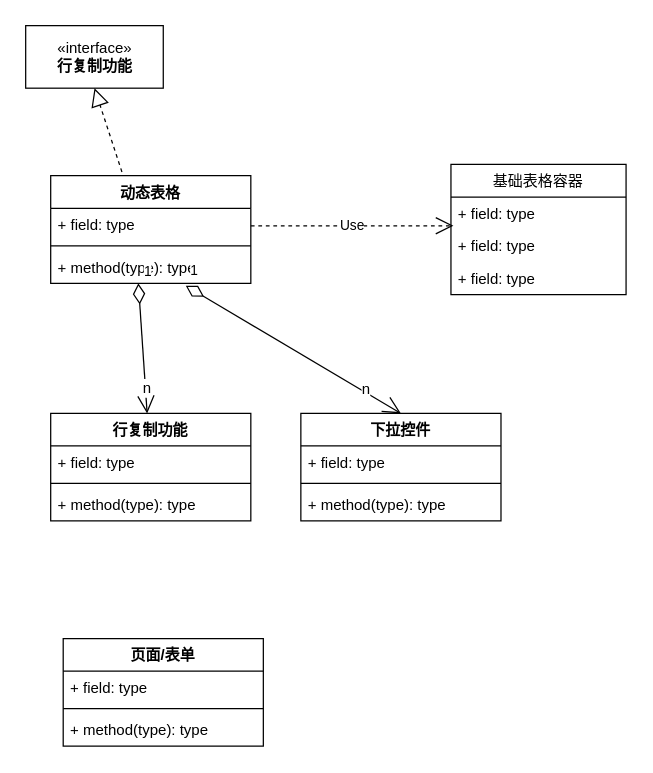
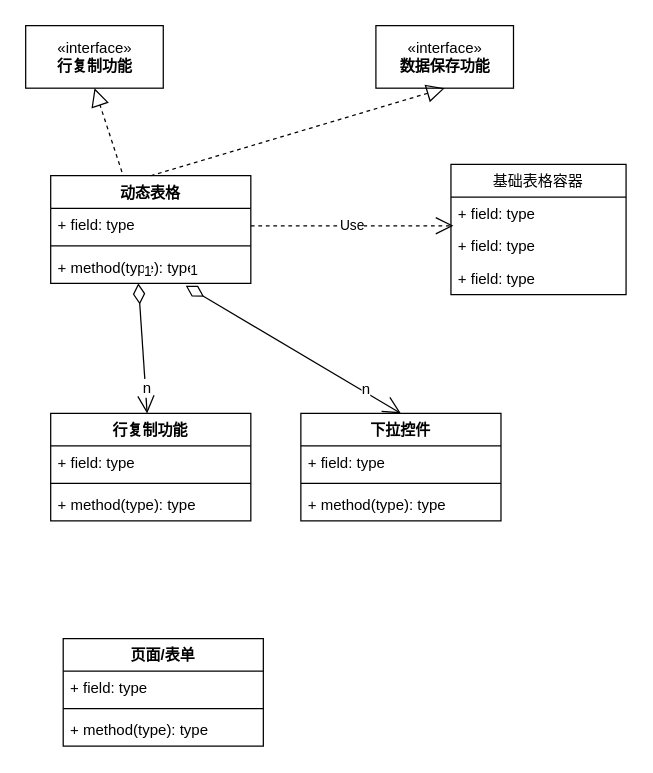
node "«interface» 数据保存功能": added
edge "动态表格" -> "«interface» 数据保存功能": added
